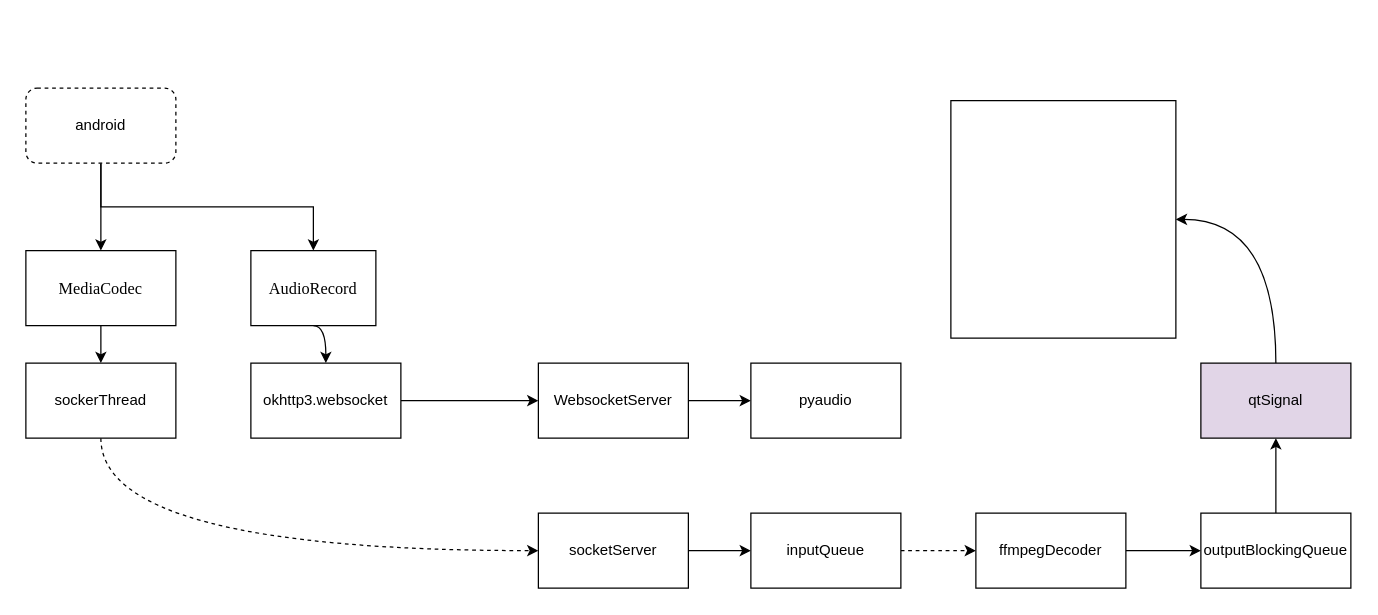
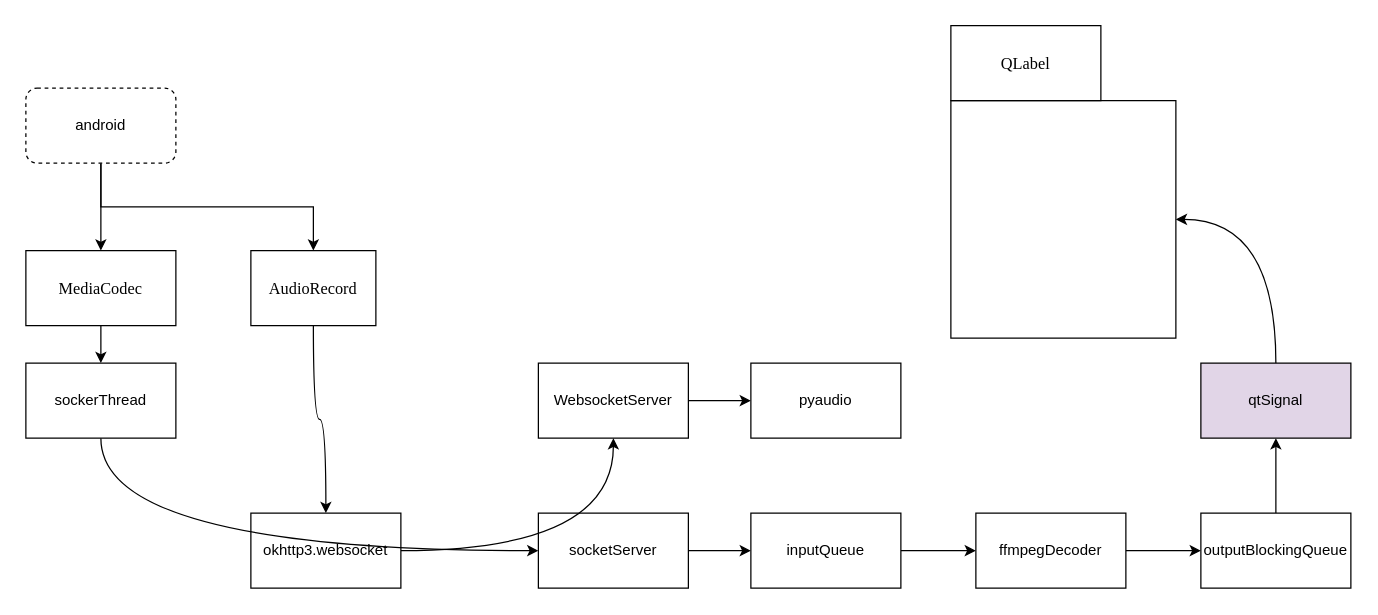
node "QLabel": added
node "okhttp3.websocket": moved (326, 401) -> (326, 551)
edge "sockerThread" -> "socketServer": style dashed -> solid
edge "inputQueue" -> "ffmpegDecoder": style dashed -> solid
